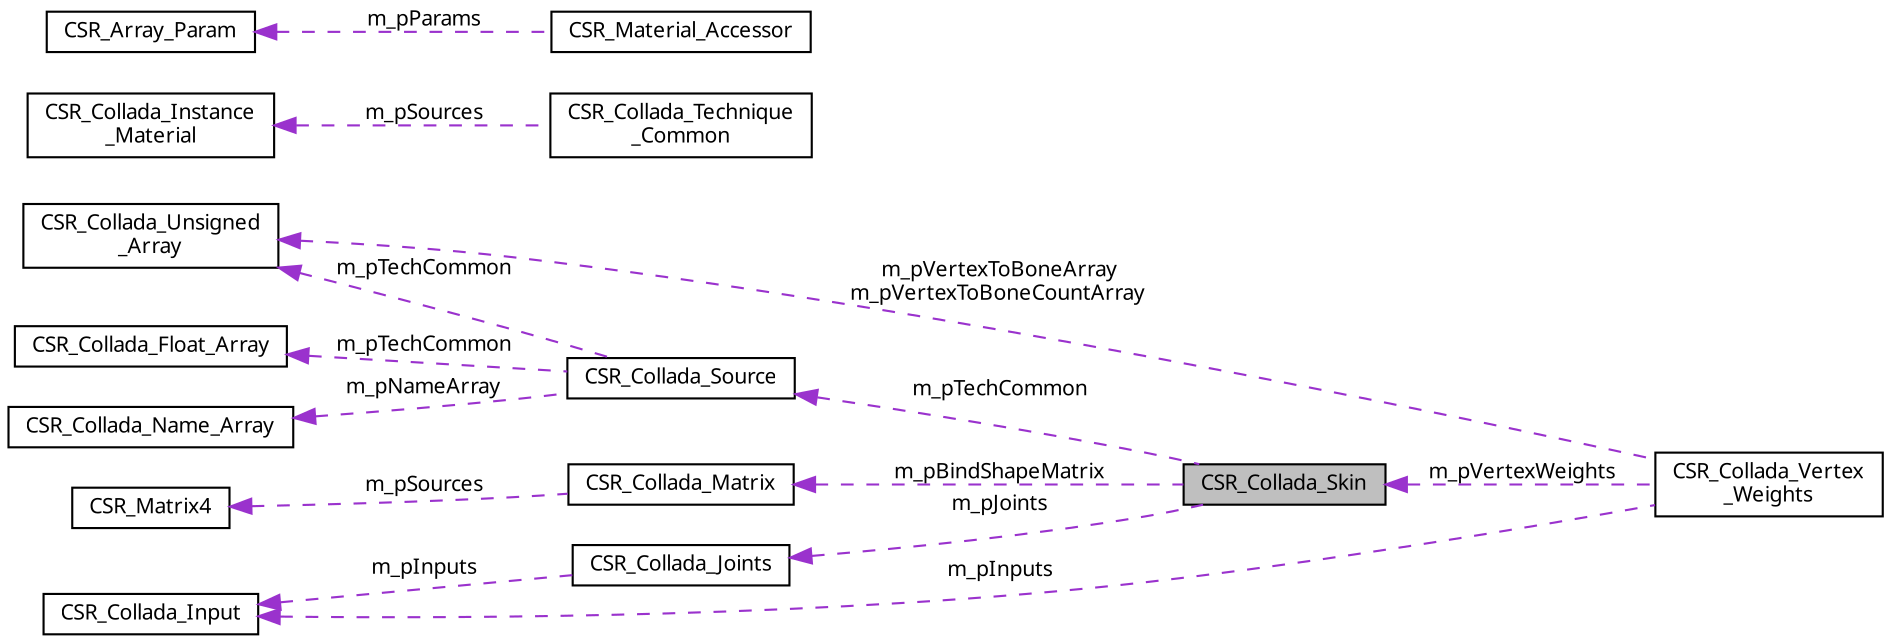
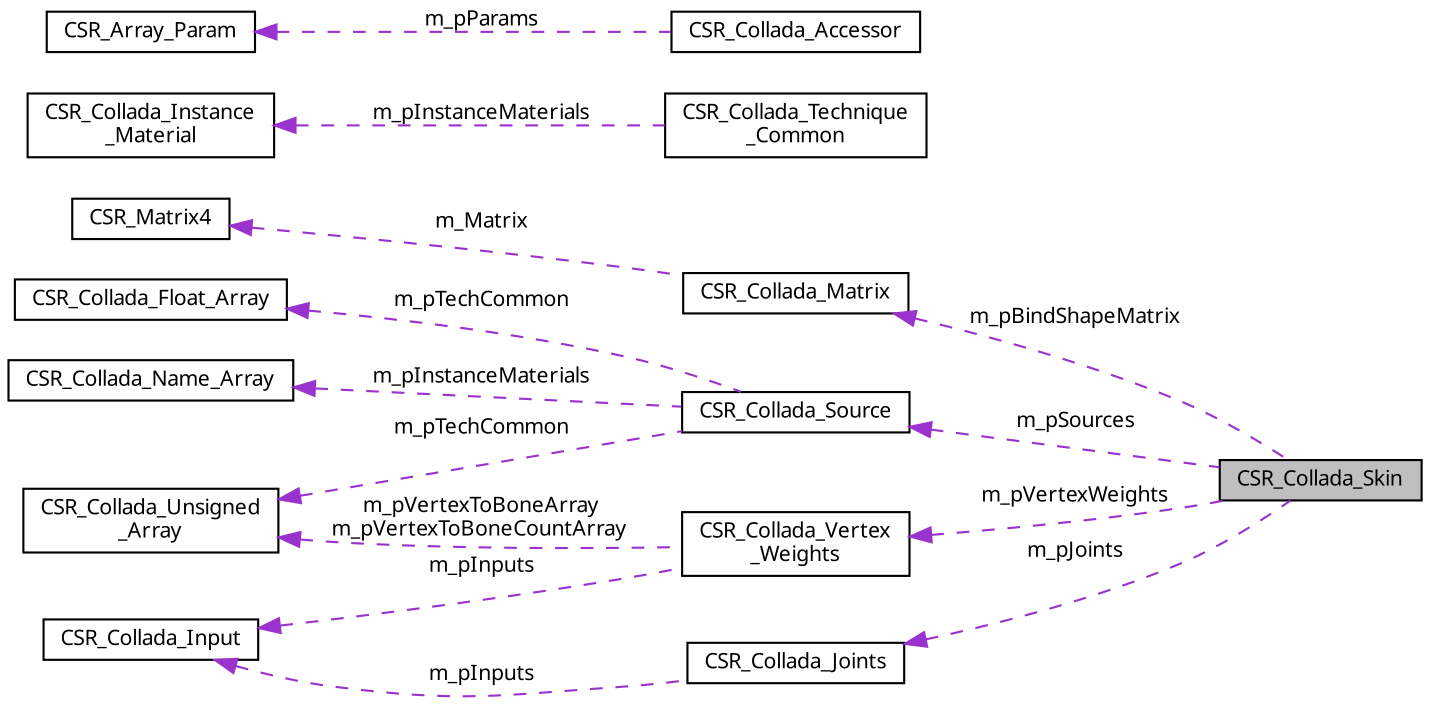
node "CSR_Material_Accessor": label "CSR_Material_Accessor" -> "CSR_Collada_Accessor"
edge "CSR_Collada_Technique _Common" -> "CSR_Collada_Instance _Material": label " m_pSources" -> " m_pInstanceMaterials"
edge "CSR_Collada_Source" -> "CSR_Collada_Name_Array": label " m_pNameArray" -> " m_pInstanceMaterials"
edge "CSR_Collada_Skin" -> "CSR_Collada_Source": label " m_pTechCommon" -> " m_pSources"
edge "CSR_Collada_Vertex _Weights" -> "CSR_Collada_Skin": reversed
edge "CSR_Collada_Matrix" -> "CSR_Matrix4": label " m_pSources" -> " m_Matrix"
